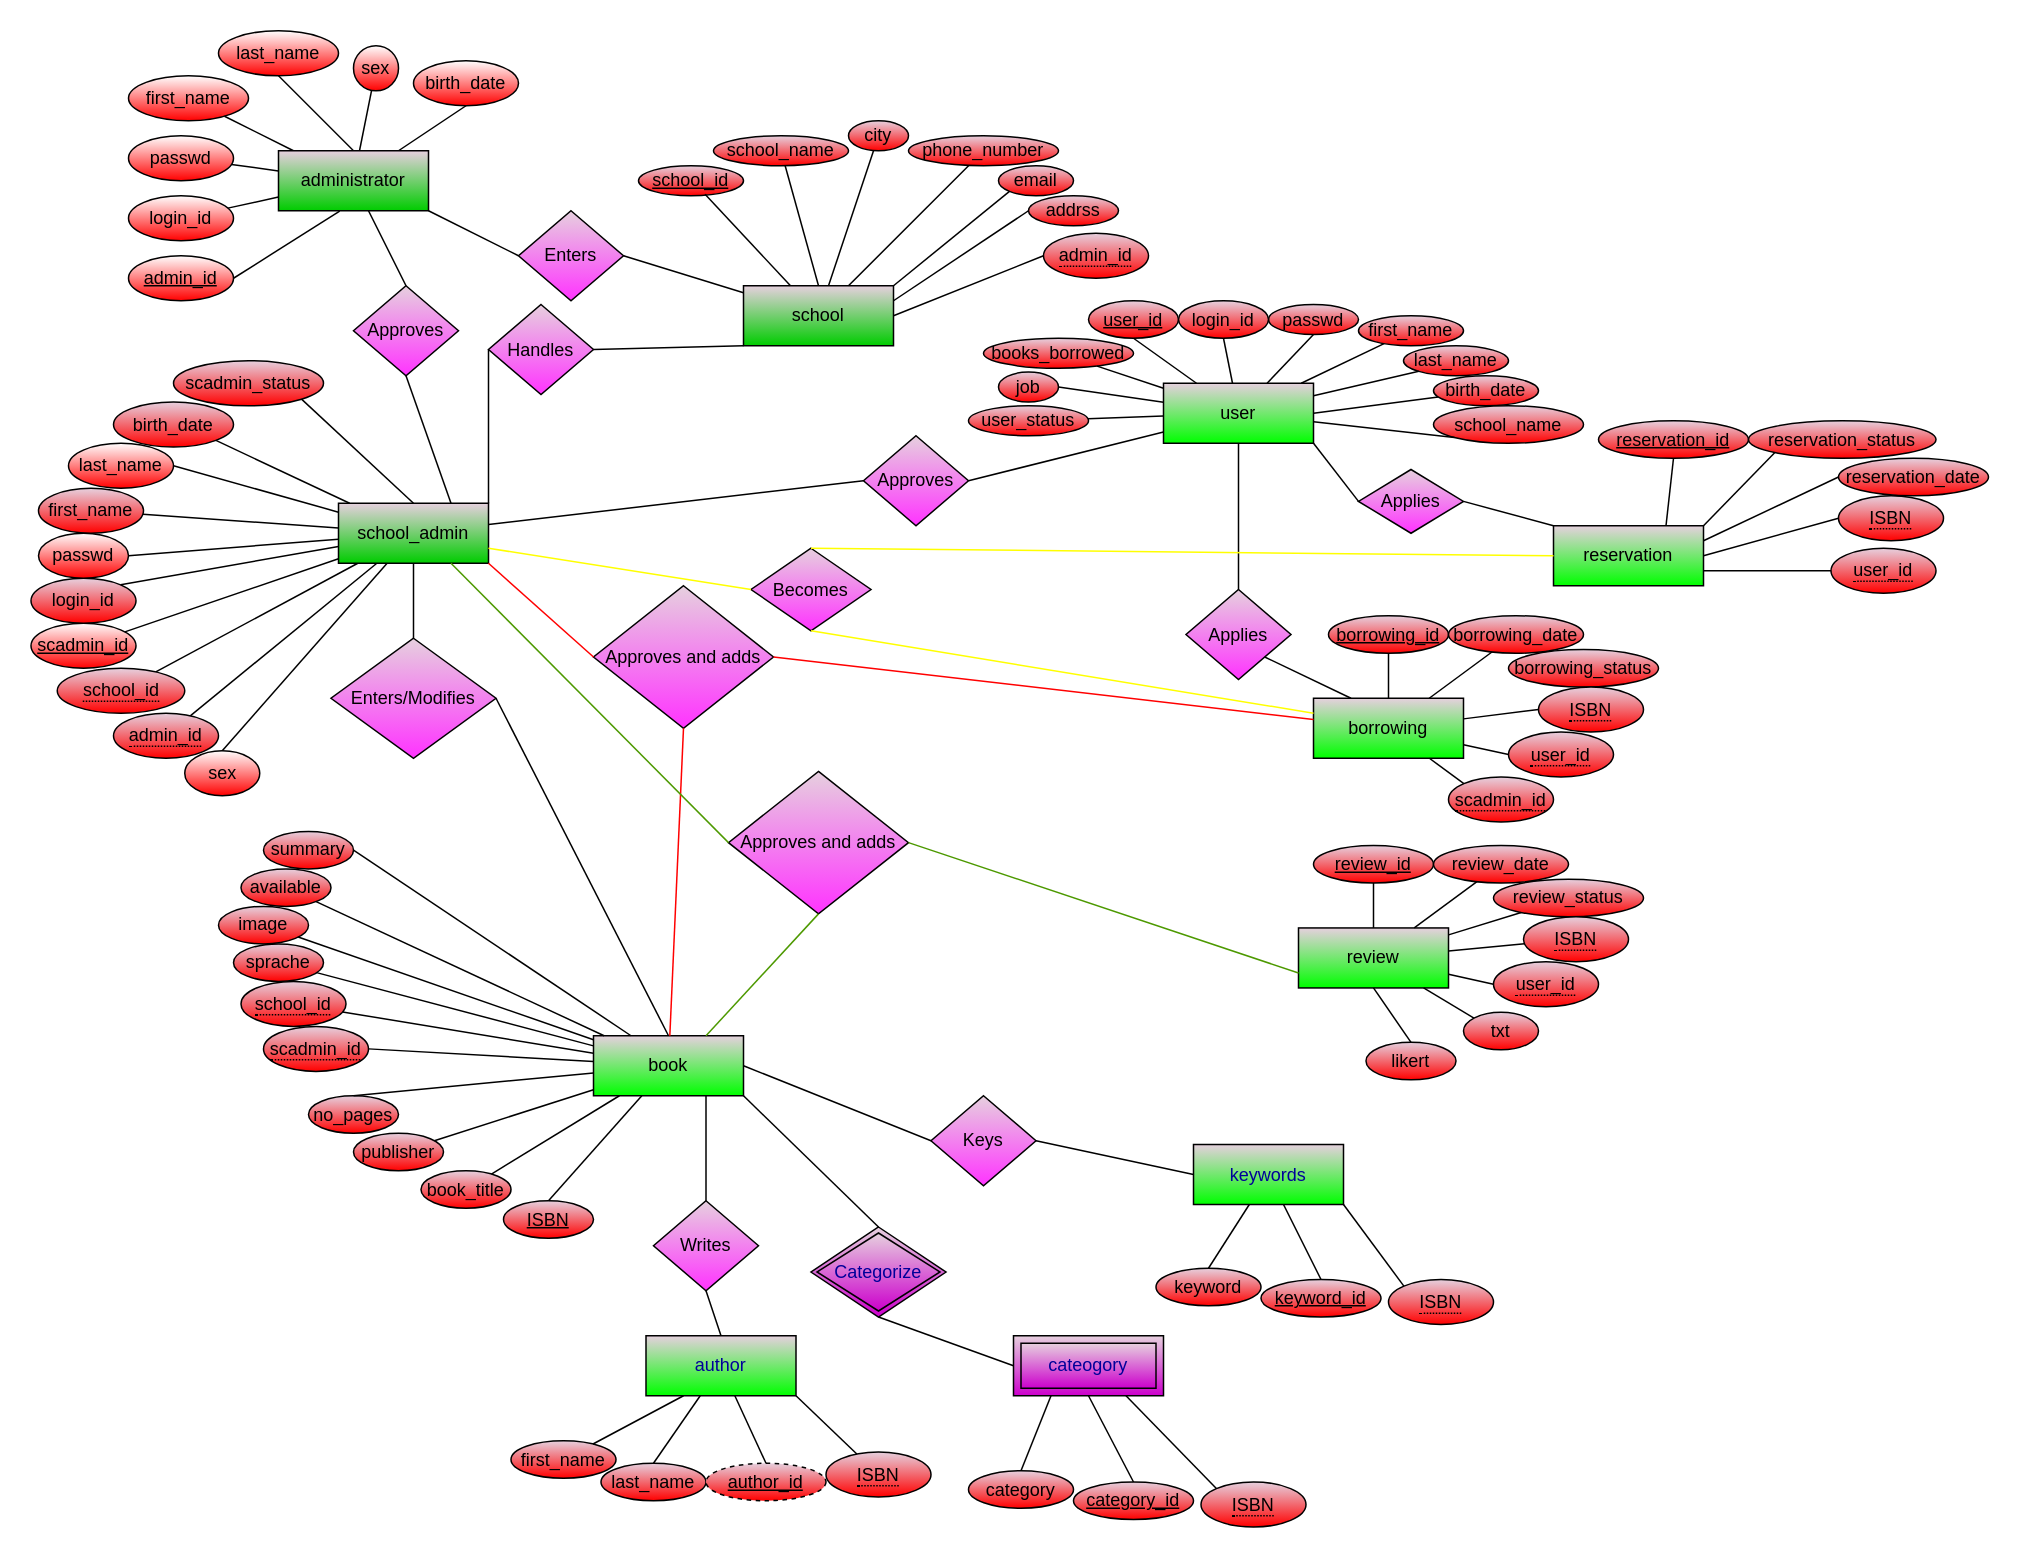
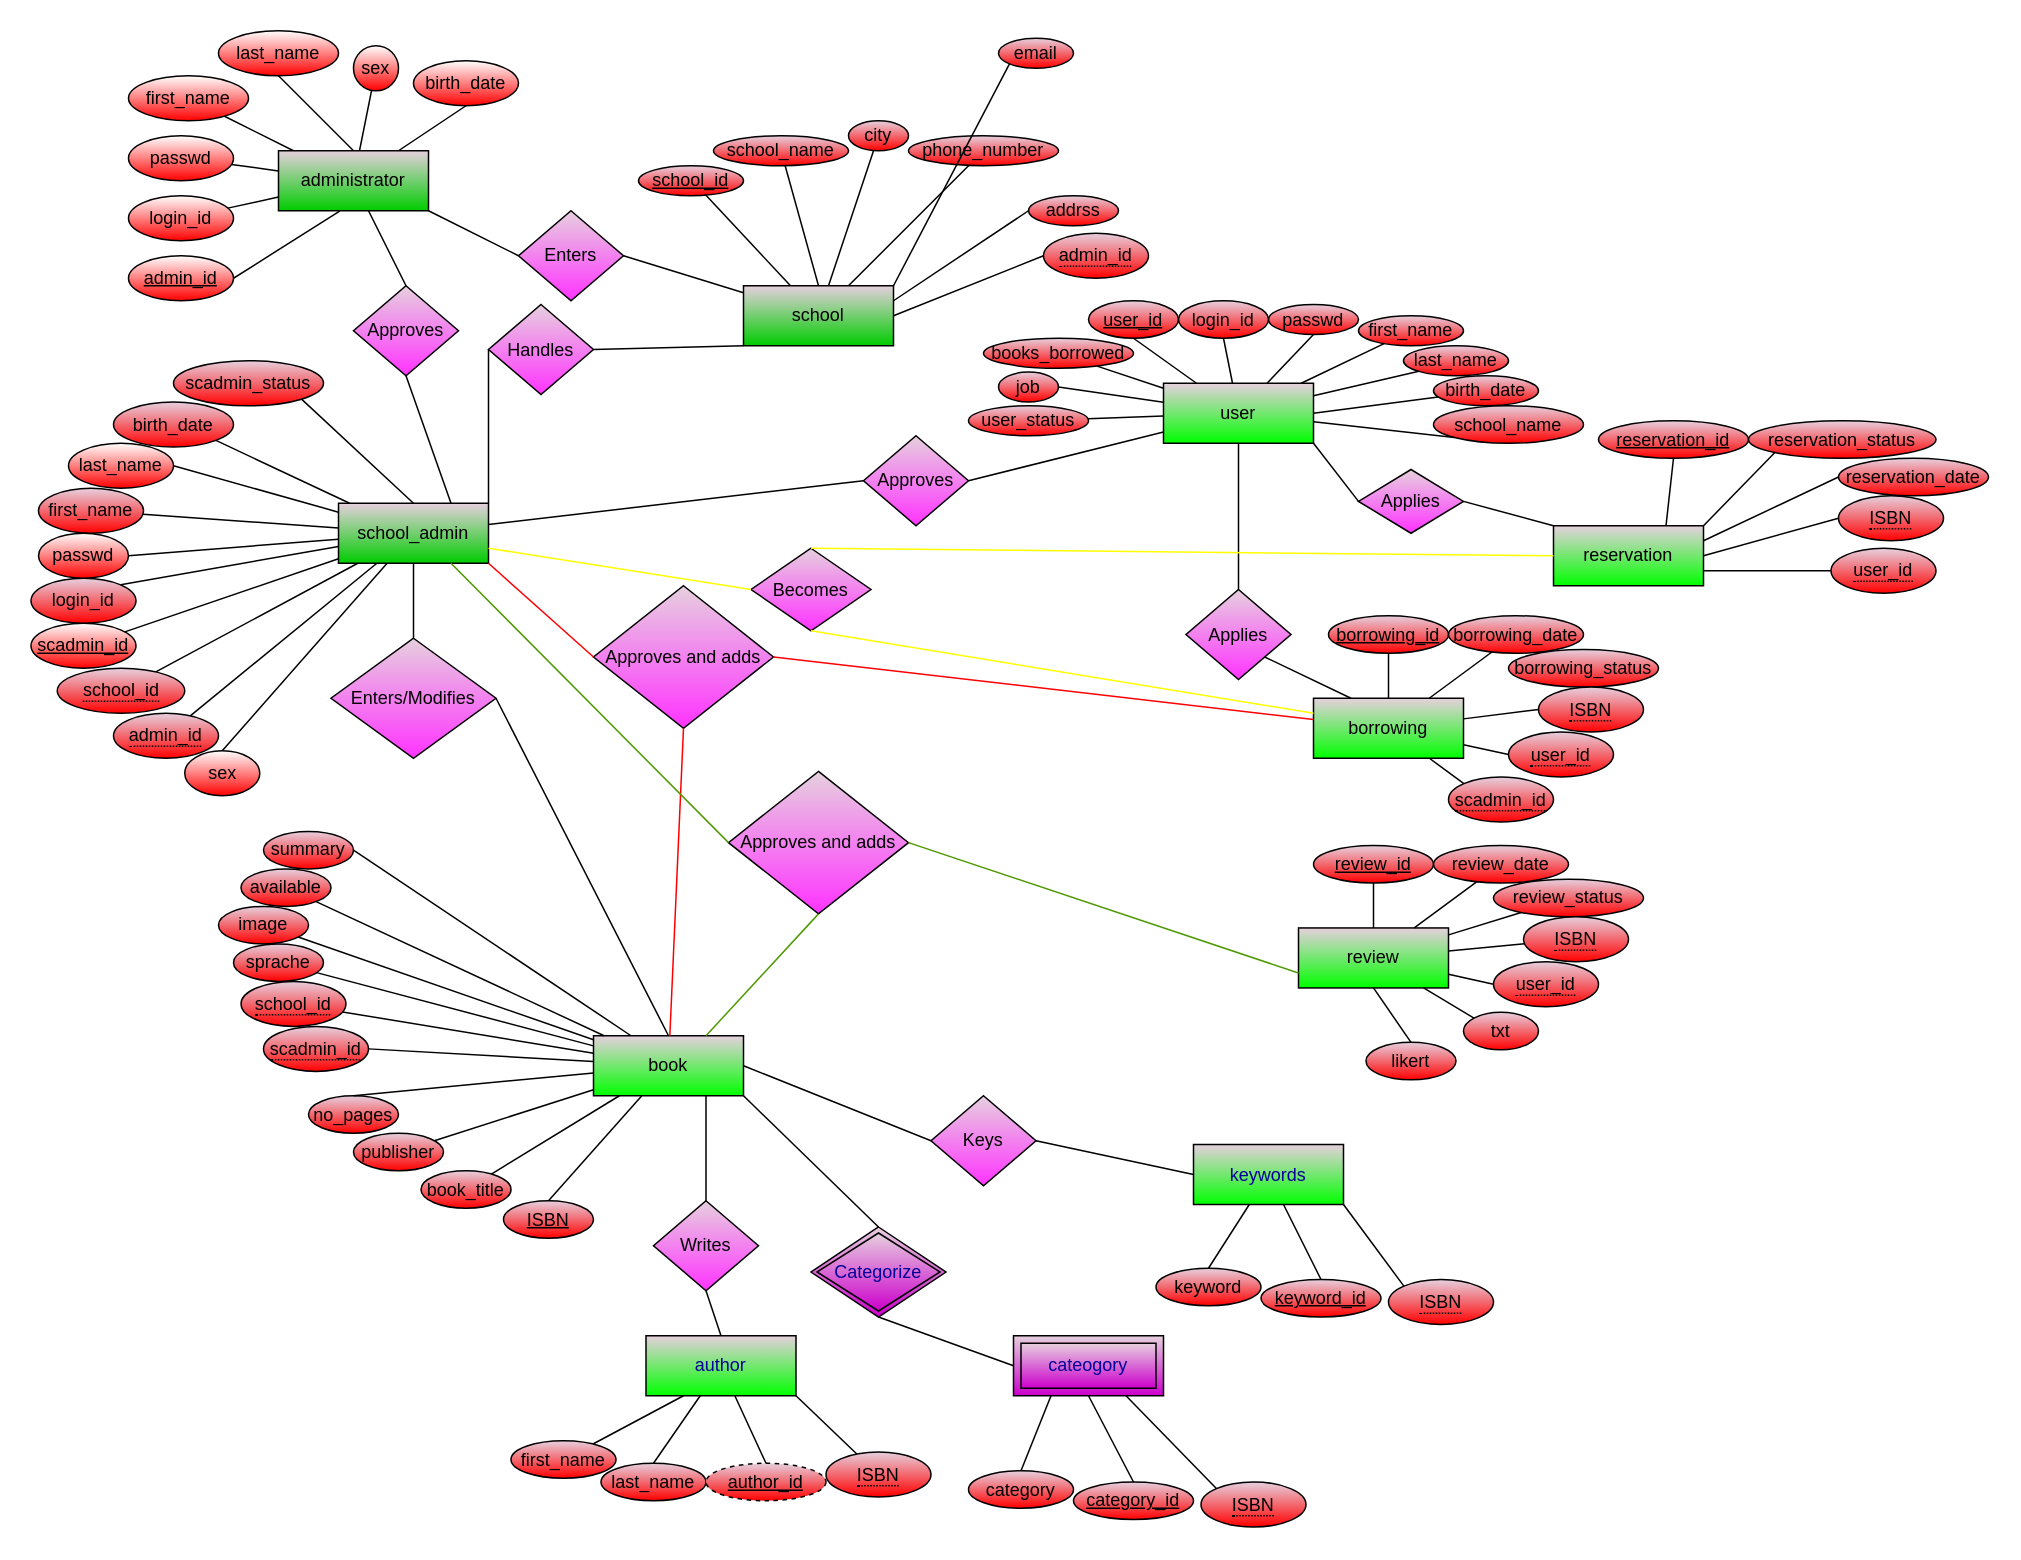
node "email": moved (1036, 181) -> (1036, 53)
